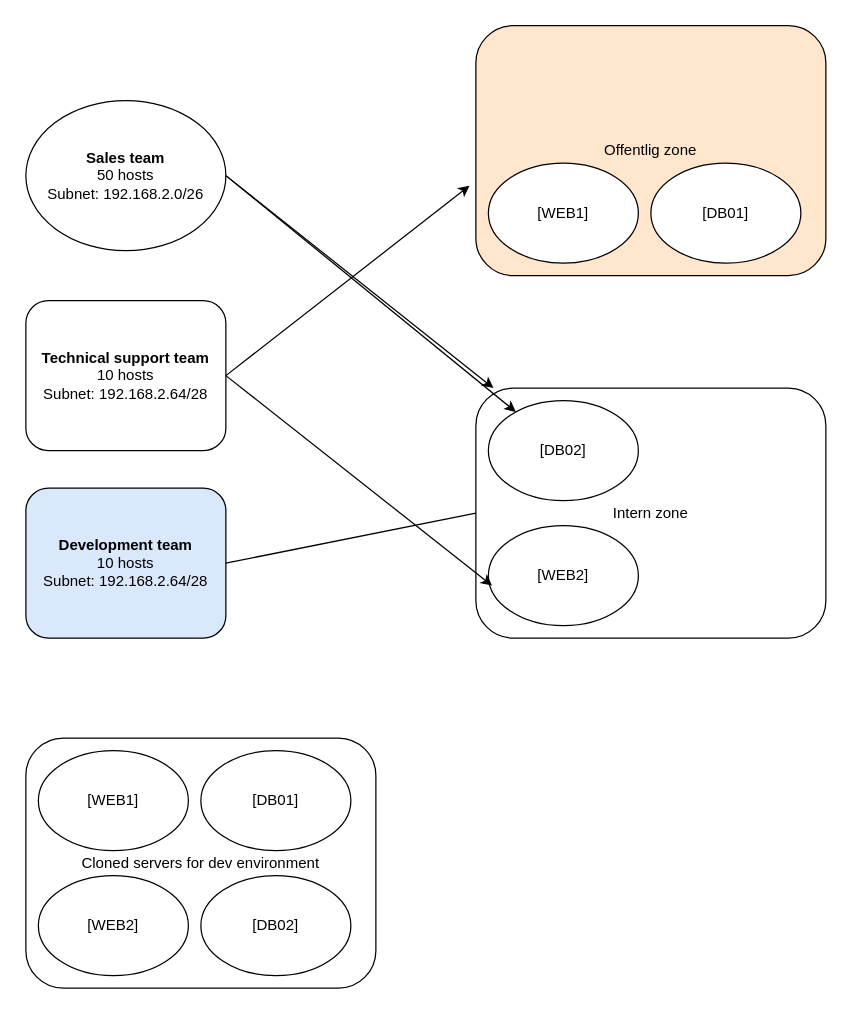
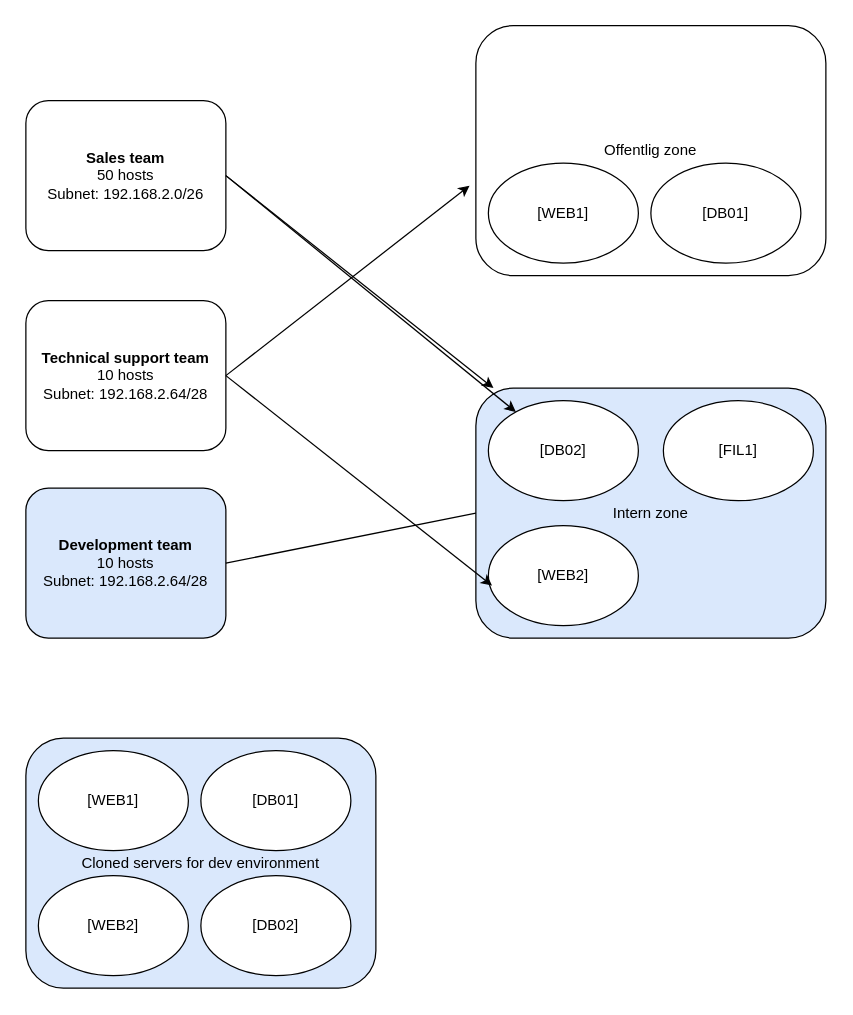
node "Offentlig zone": fillcolor #ffe6cc -> #ffffff
node "Sales team 50 hosts Subnet: 192.168.2.0/26": shape ellipse -> rounded rectangle
node "[FIL1]": added
node "Intern zone": fillcolor #ffffff -> #dae8fc
node "Cloned servers for dev environment": fillcolor #ffffff -> #dae8fc
